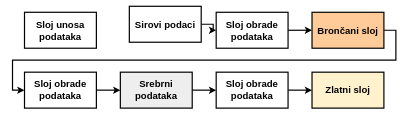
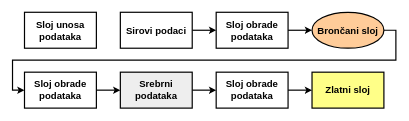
node "Sirovi podaci": moved (165, 24) -> (156, 30)
node "Brončani sloj": shape rectangle -> ellipse
node "Zlatni sloj": fillcolor #fff2cc -> #ffff88
